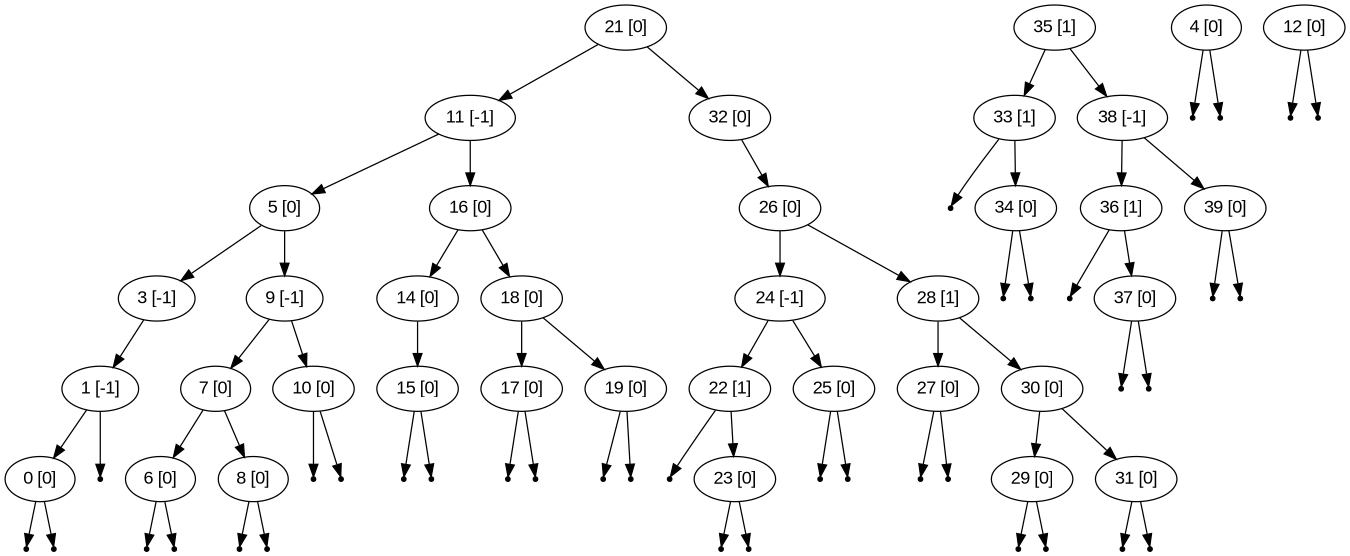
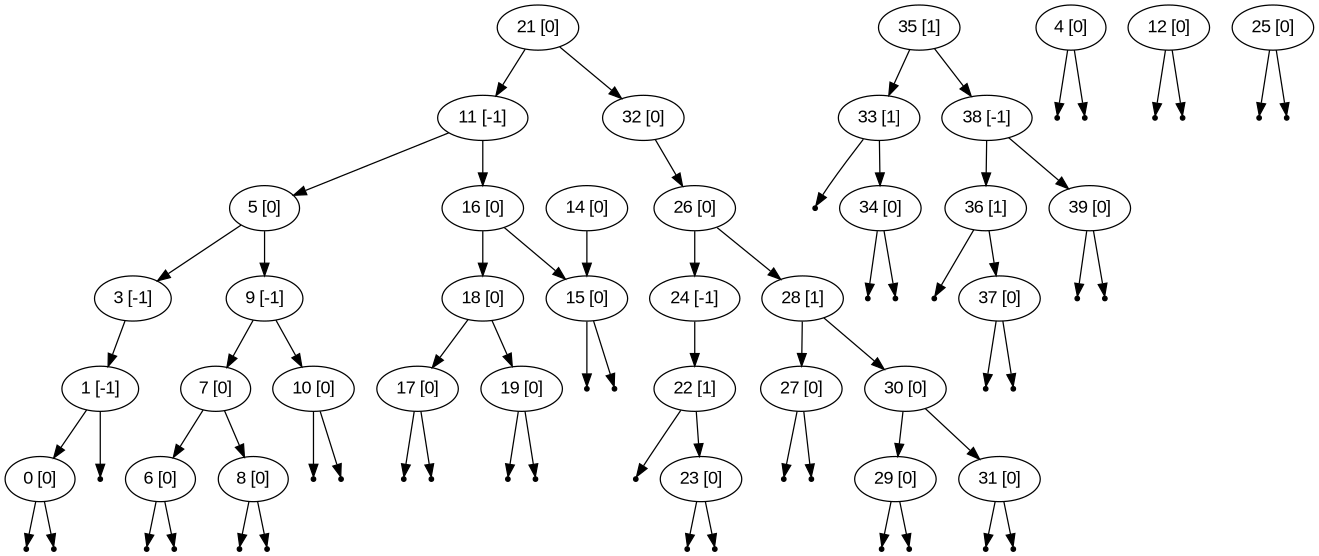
edge "16 [0]" -> "14 [0]": now "16 [0]" -> "15 [0]"
edge "24 [-1]" -> "25 [0]": removed
